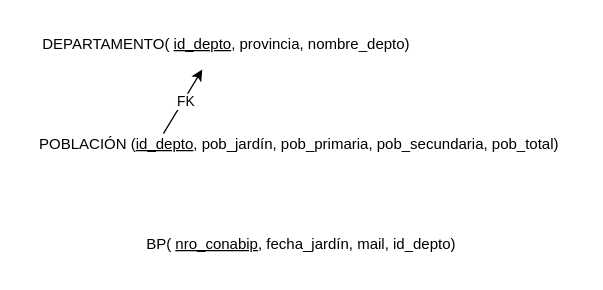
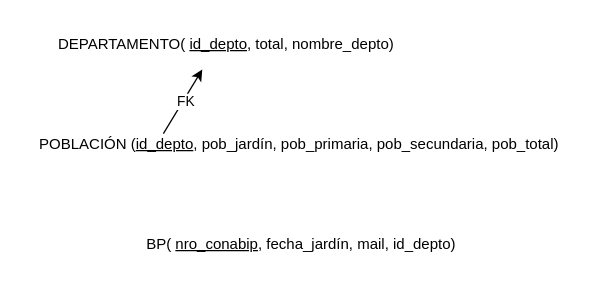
node "DEPARTAMENTO( id_depto, provincia, nombre_depto)": label "DEPARTAMENTO( id_depto, provincia, nombre_depto)" -> "DEPARTAMENTO( id_depto, total, nombre_depto)"
